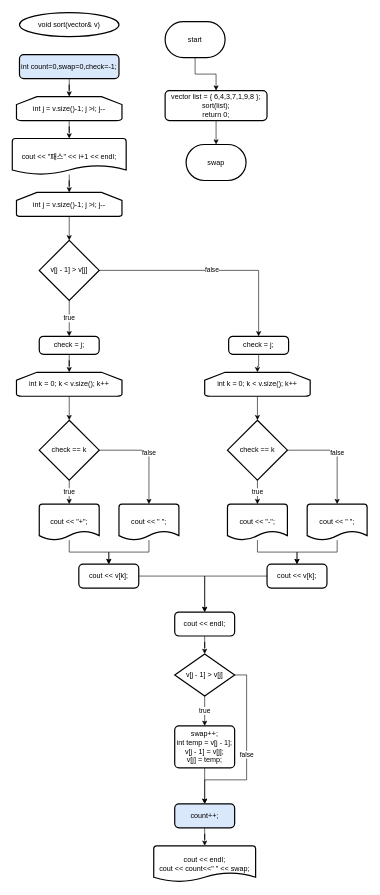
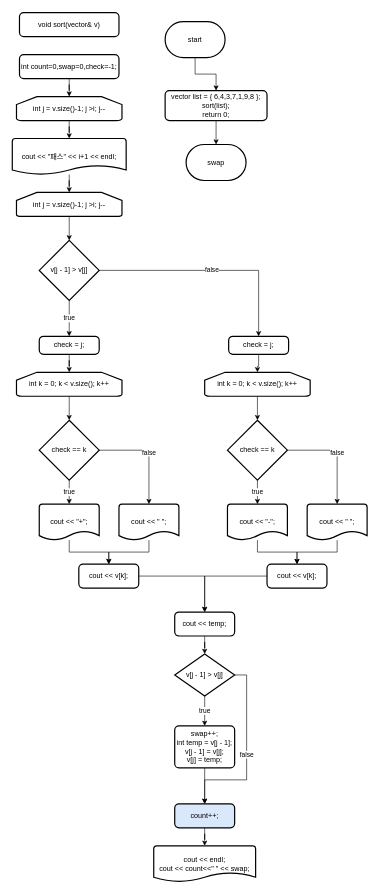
node "void sort(vector& v)": shape ellipse -> rounded rectangle
node "int count=0,swap=0,check=-1;": fillcolor #dae8fc -> #ffffff
node "cout << endl;": label "cout << endl;" -> "cout << temp;"
